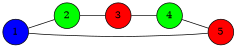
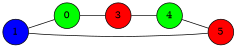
node "2": label "2" -> "0"
